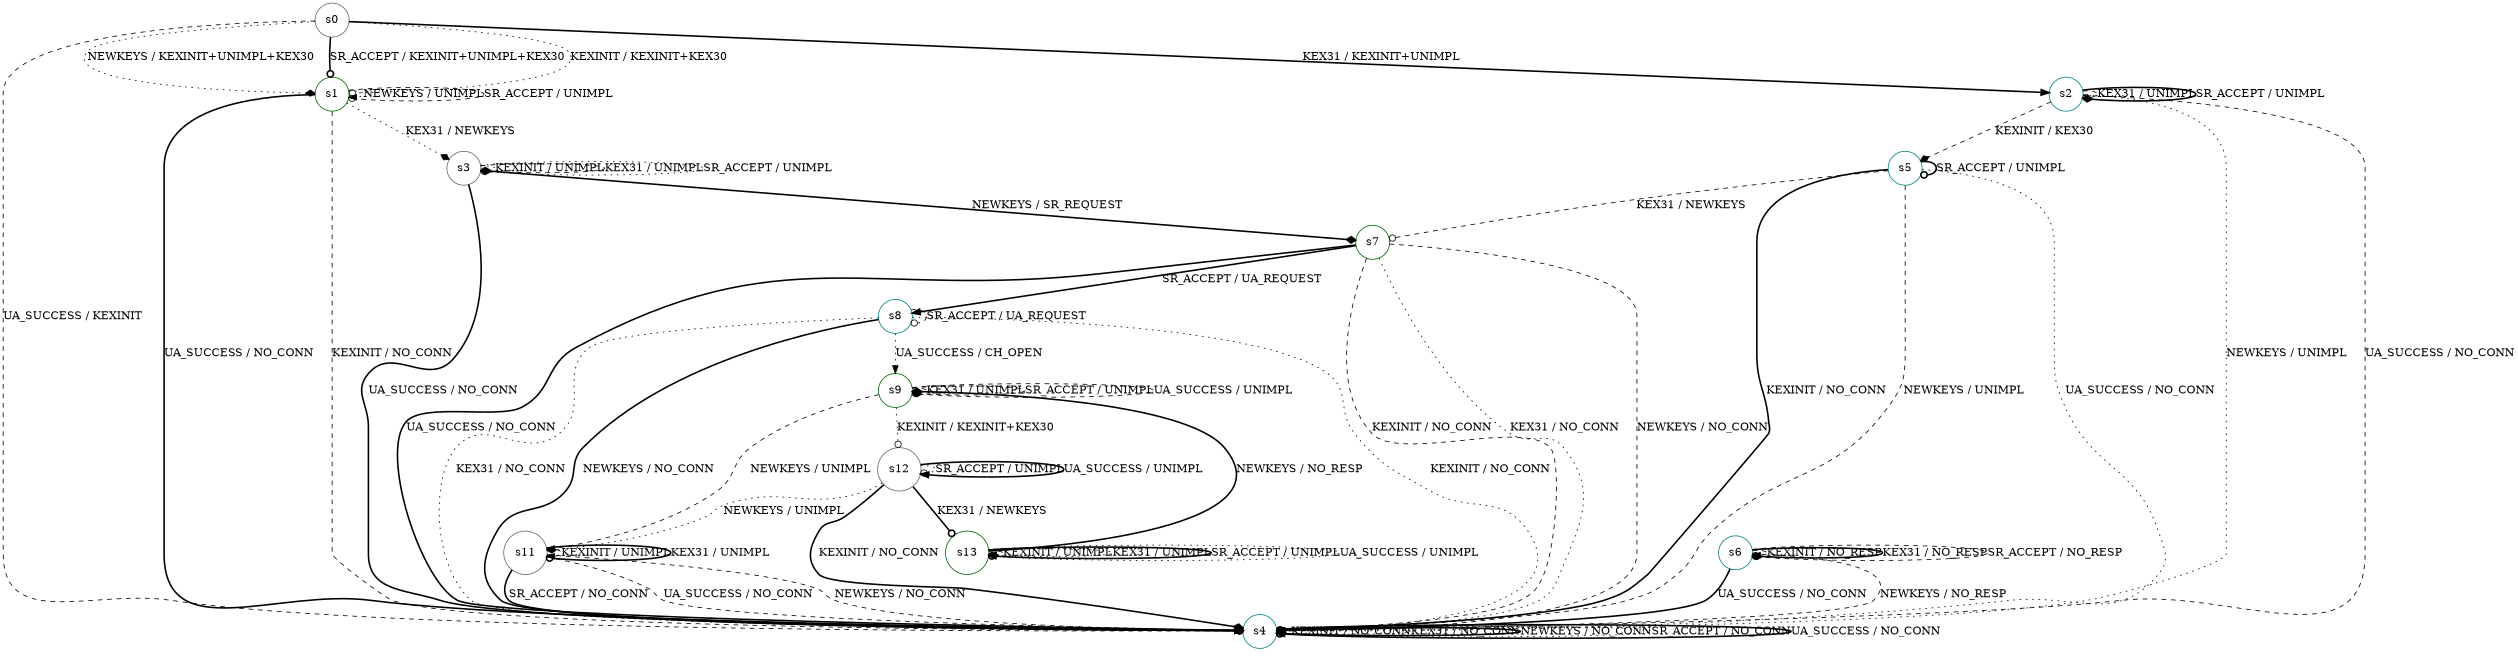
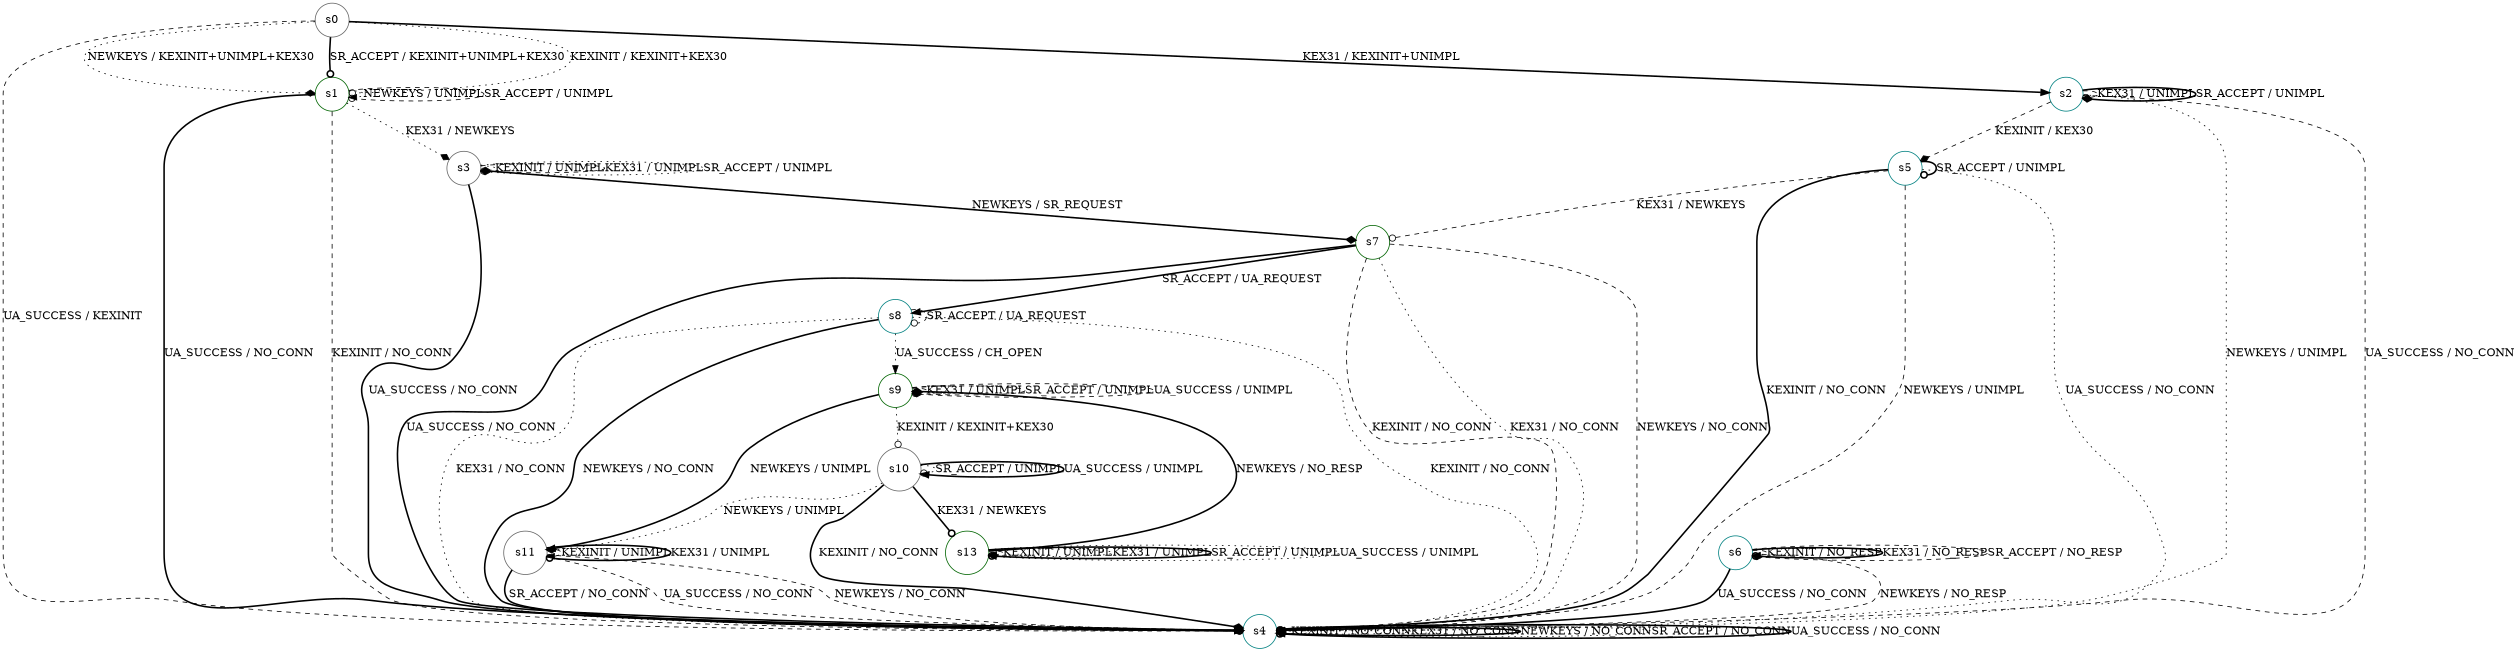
node "s12": label "s12" -> "s10"
edge "s9" -> "s11": style dashed -> bold
